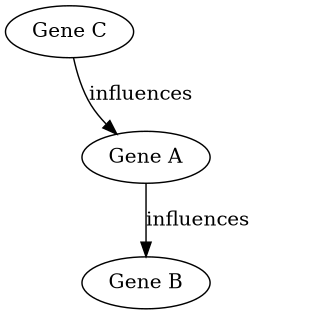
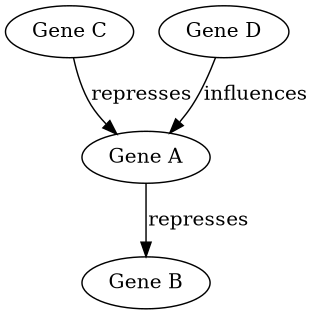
node "Gene D": added
edge "Gene C" -> "Gene A": label "influences" -> "represses"
edge "Gene A" -> "Gene B": label "influences" -> "represses"
